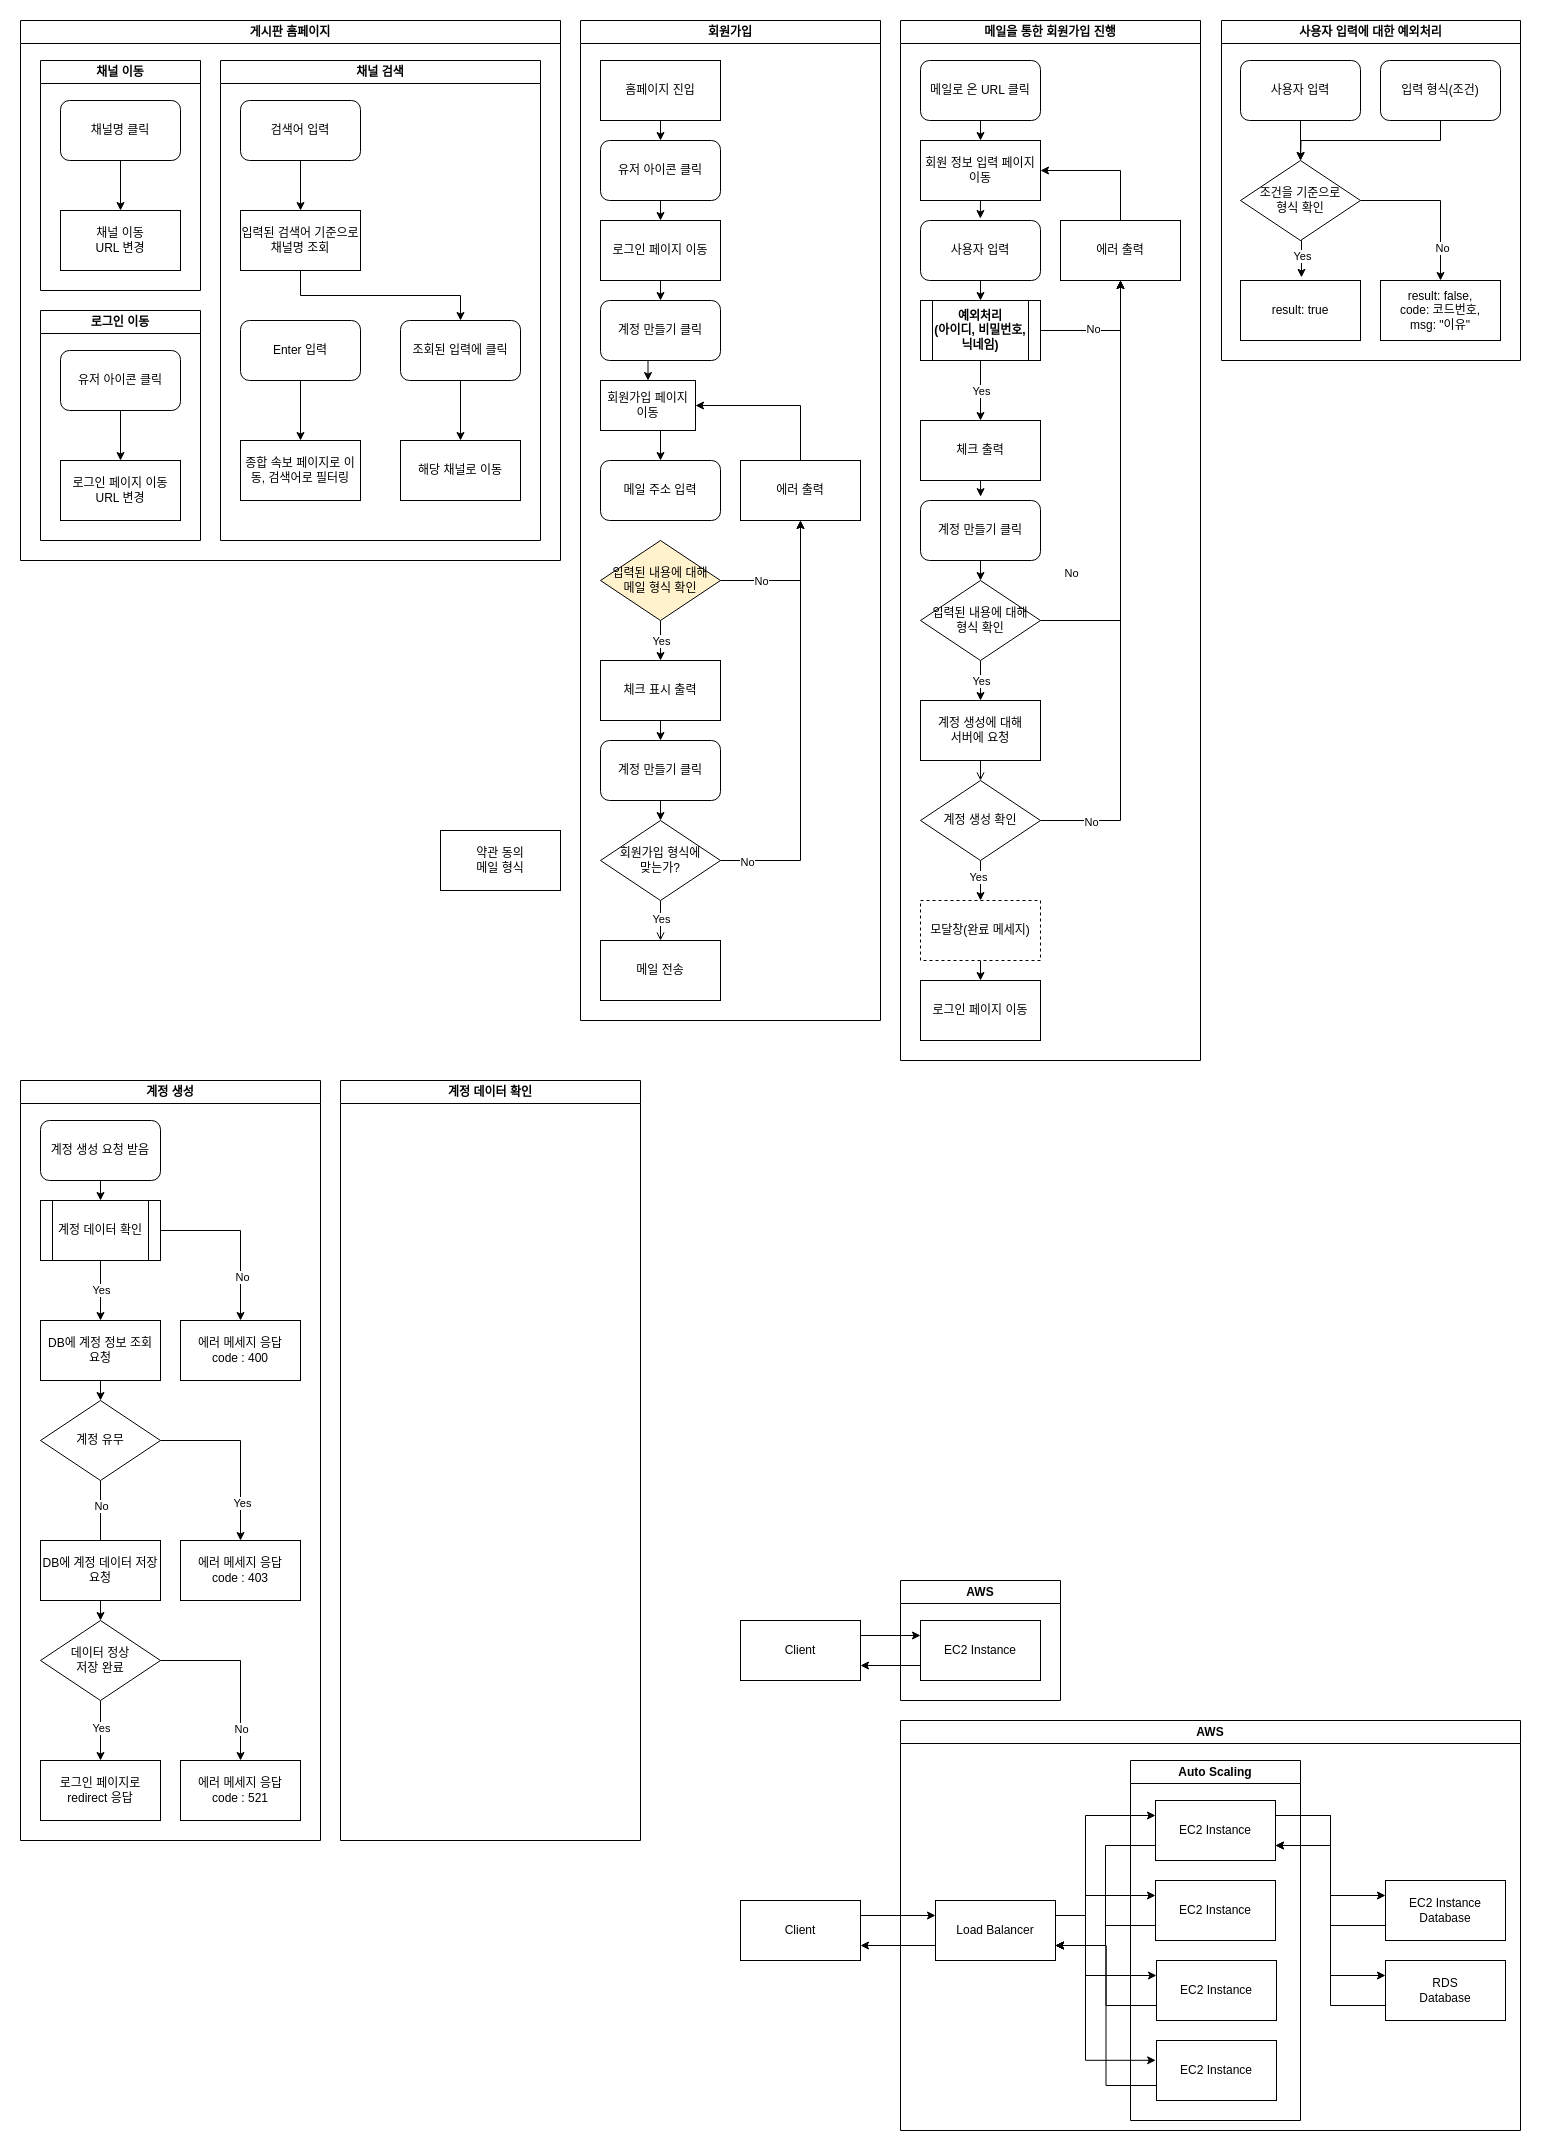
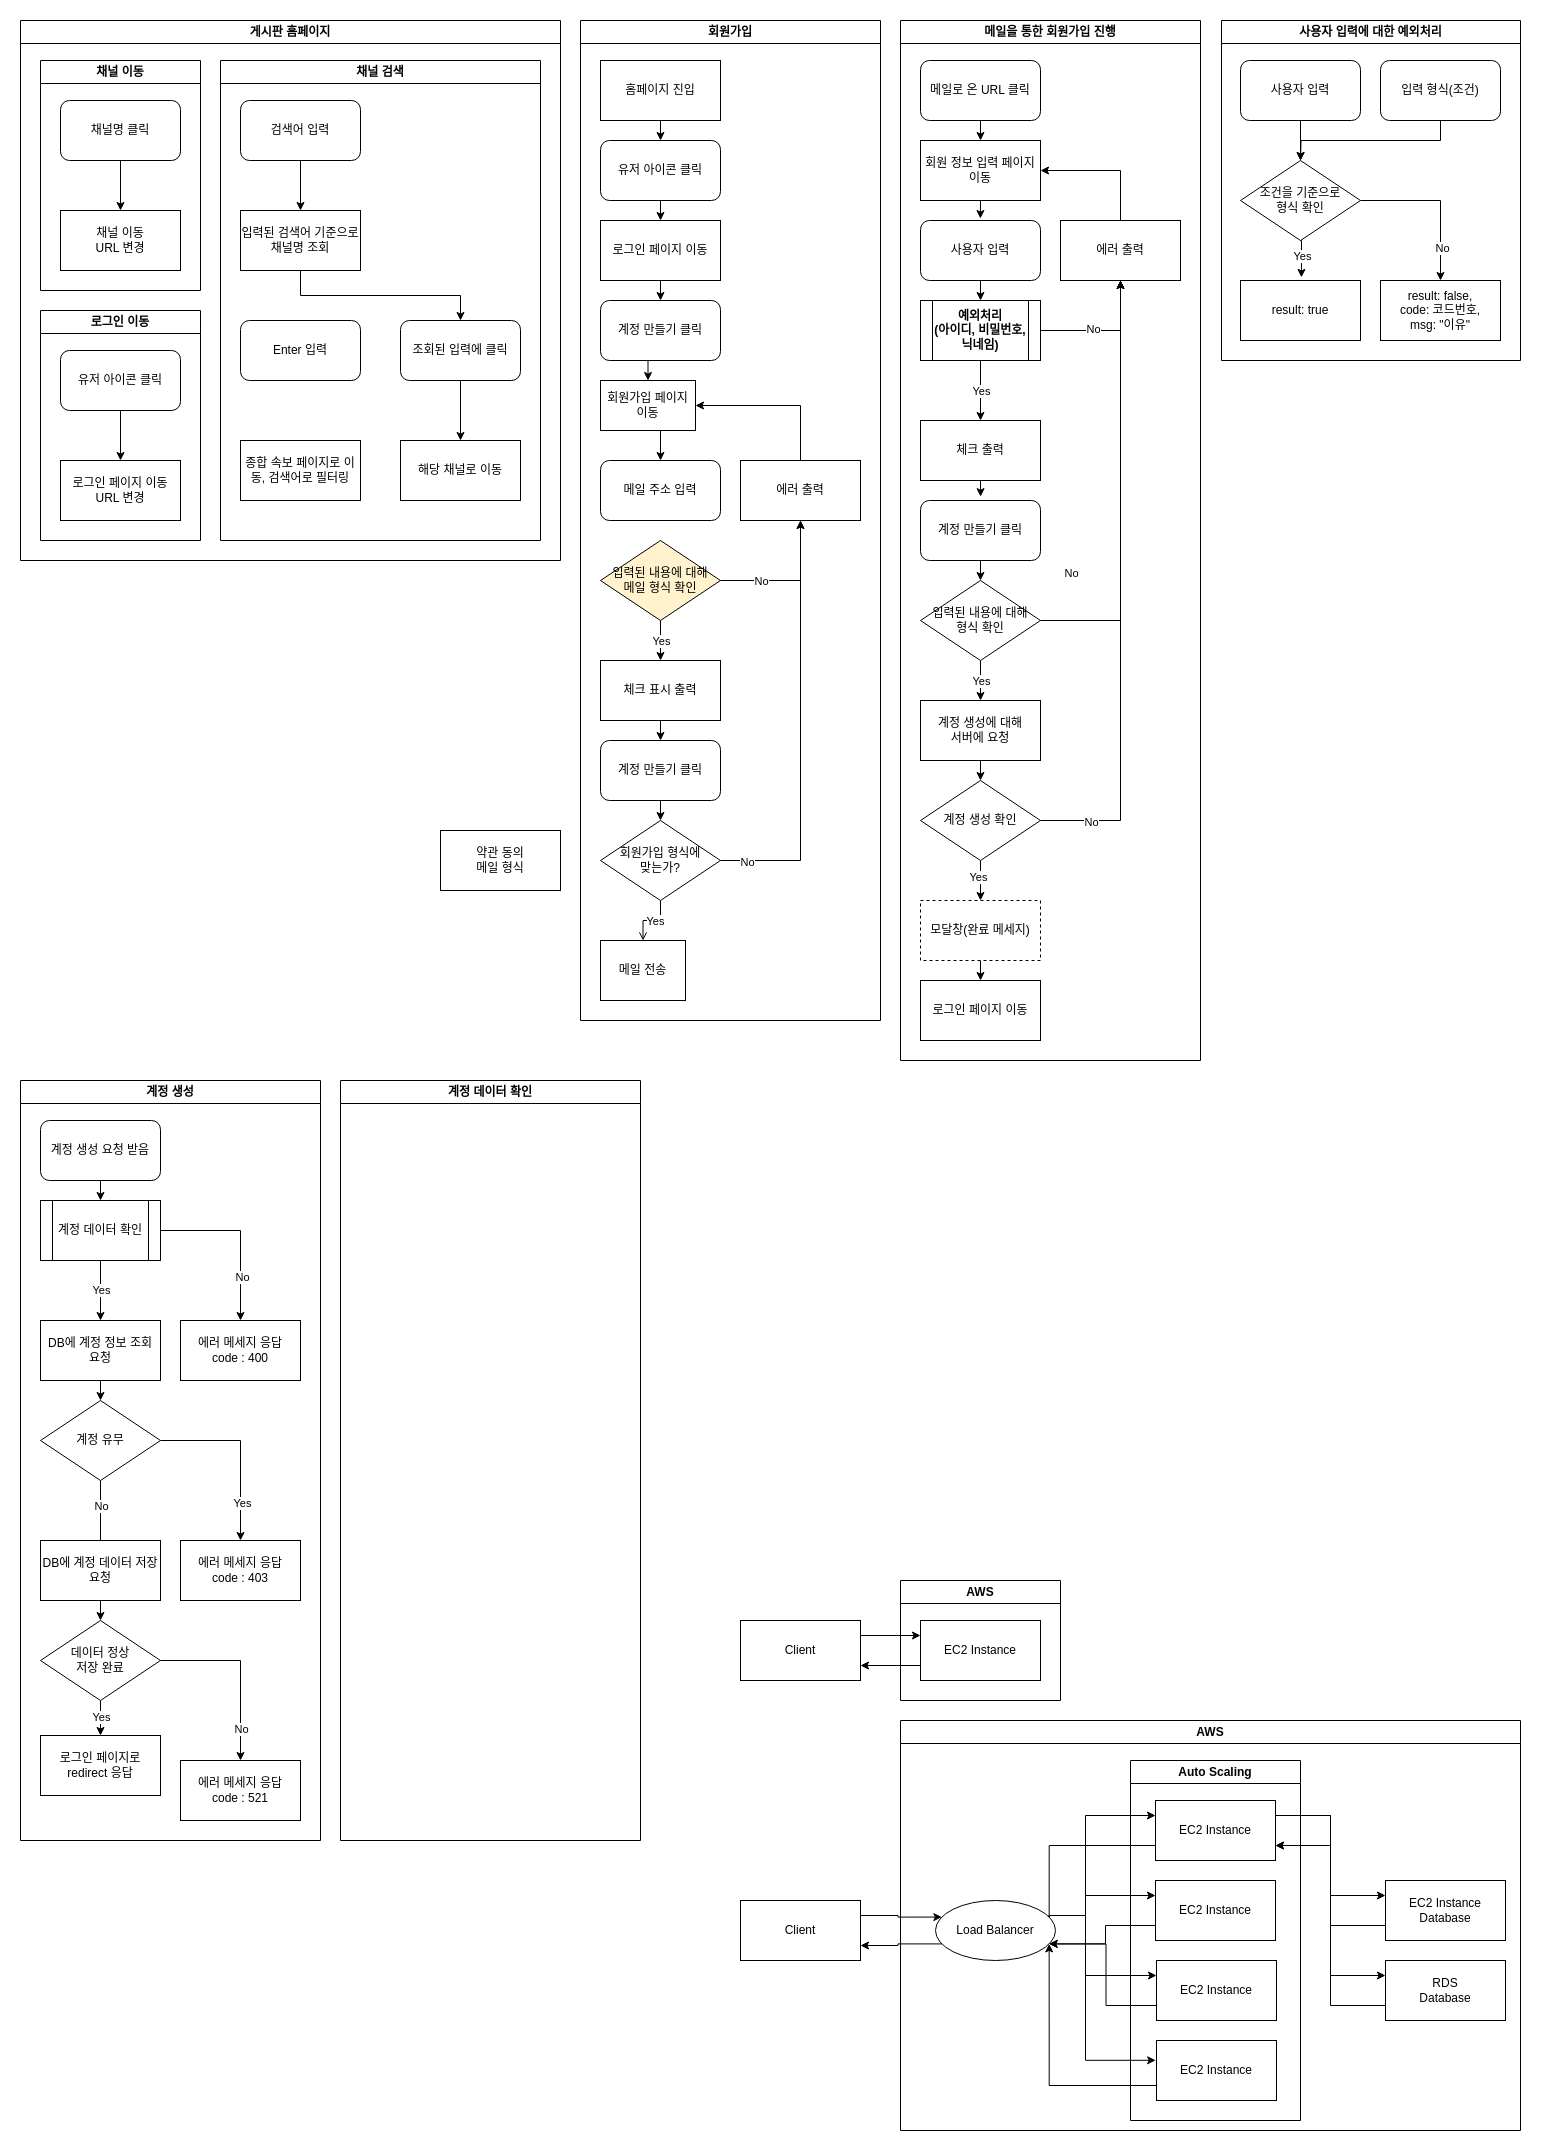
edge "Enter 입력" -> "종합 속보 페이지로 이동, 검색어로 필터링": removed
edge "계정 생성에 대해 서버에 요청" -> "계정 생성 확인": arrowhead open -> classic
node "메일 전송": size 120x60 -> 85x60
node "로그인 페이지로 redirect 응답": moved (101, 1791) -> (101, 1766)
node "Load Balancer": shape rectangle -> ellipse
